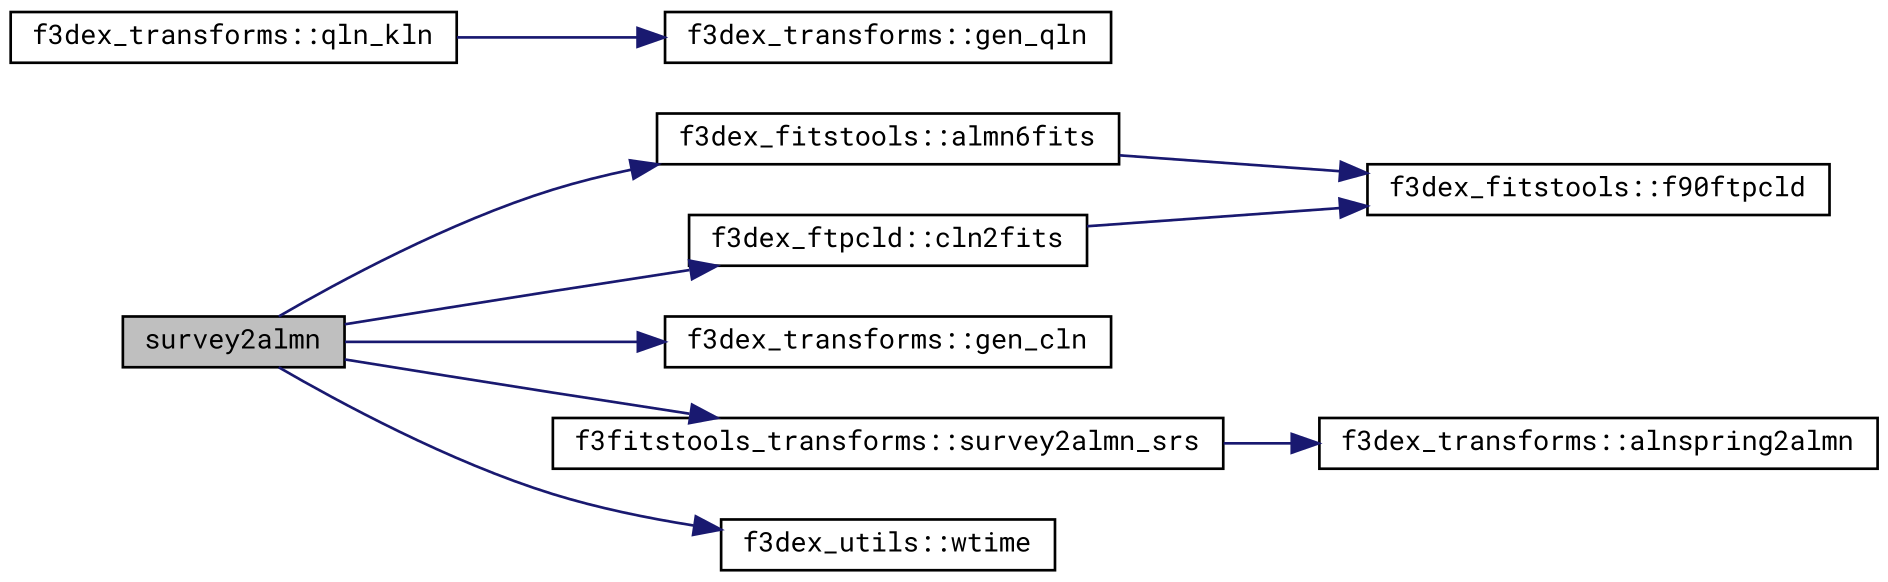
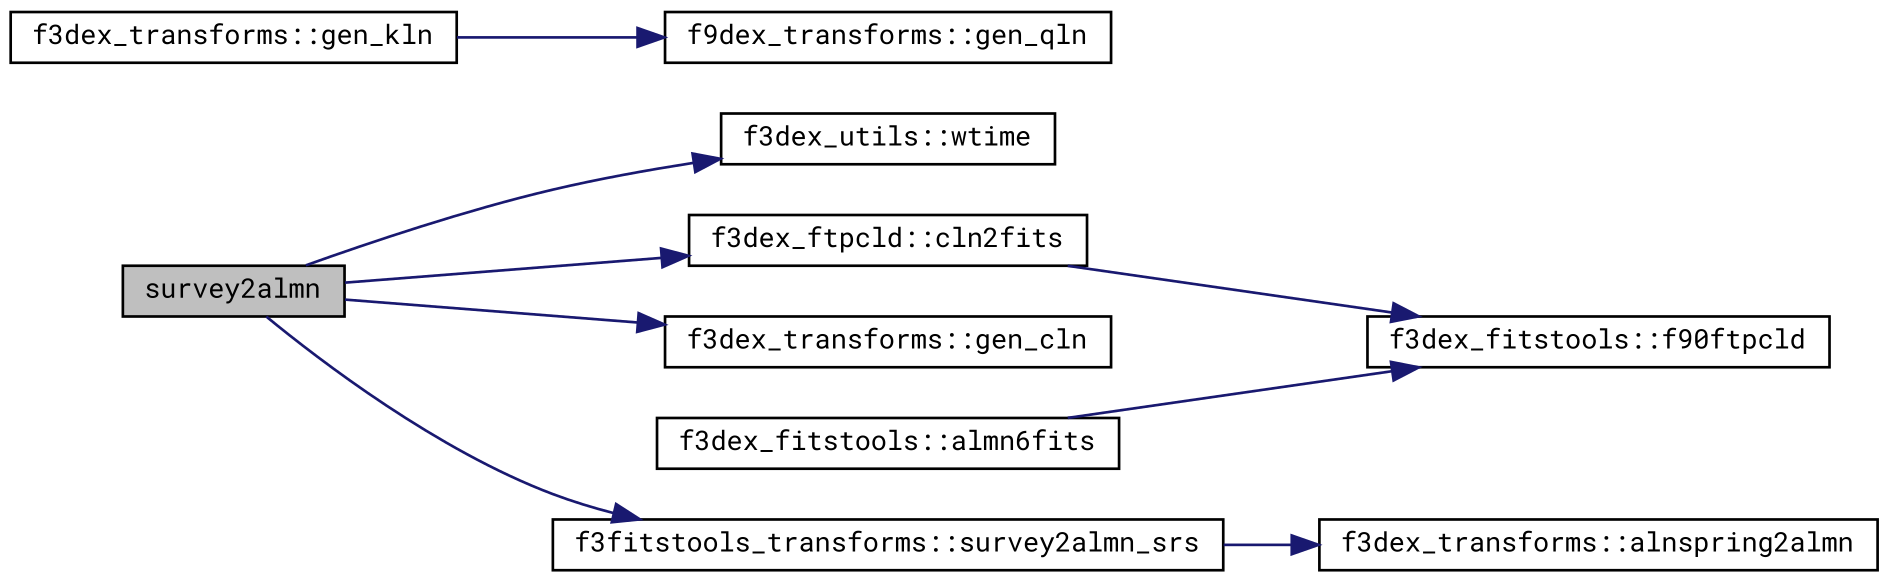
node "f3dex_transforms::qln_kln": label "f3dex_transforms::qln_kln" -> "f3dex_transforms::gen_kln"
node "f3dex_transforms::gen_qln": label "f3dex_transforms::gen_qln" -> "f9dex_transforms::gen_qln"
edge "survey2almn" -> "f3dex_fitstools::almn6fits": removed
